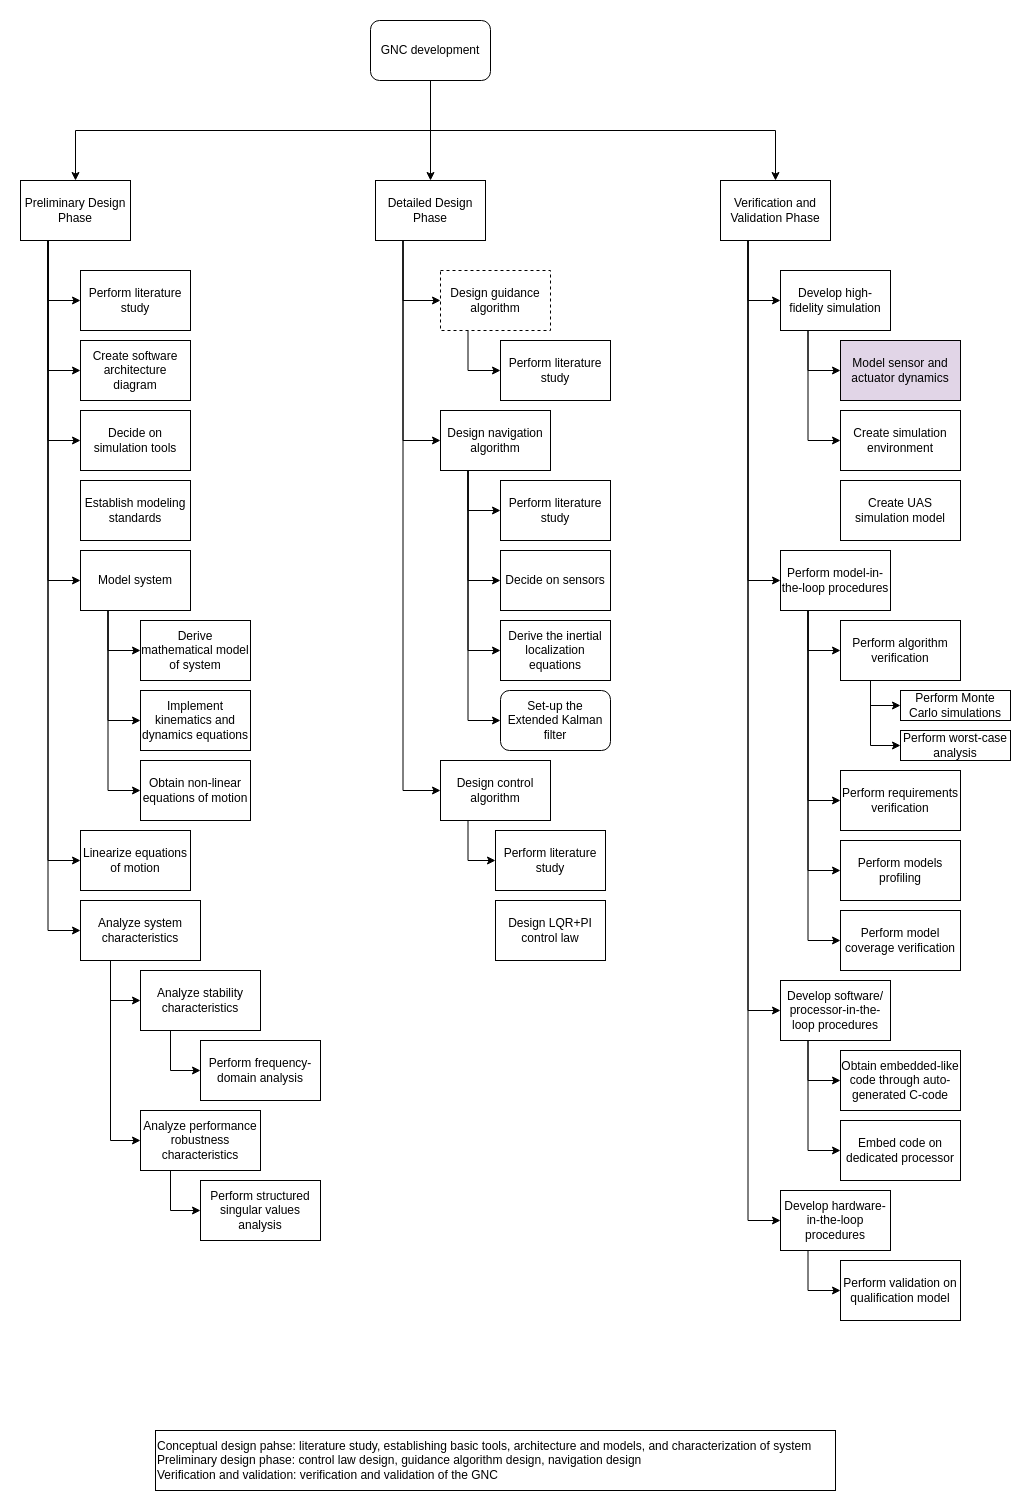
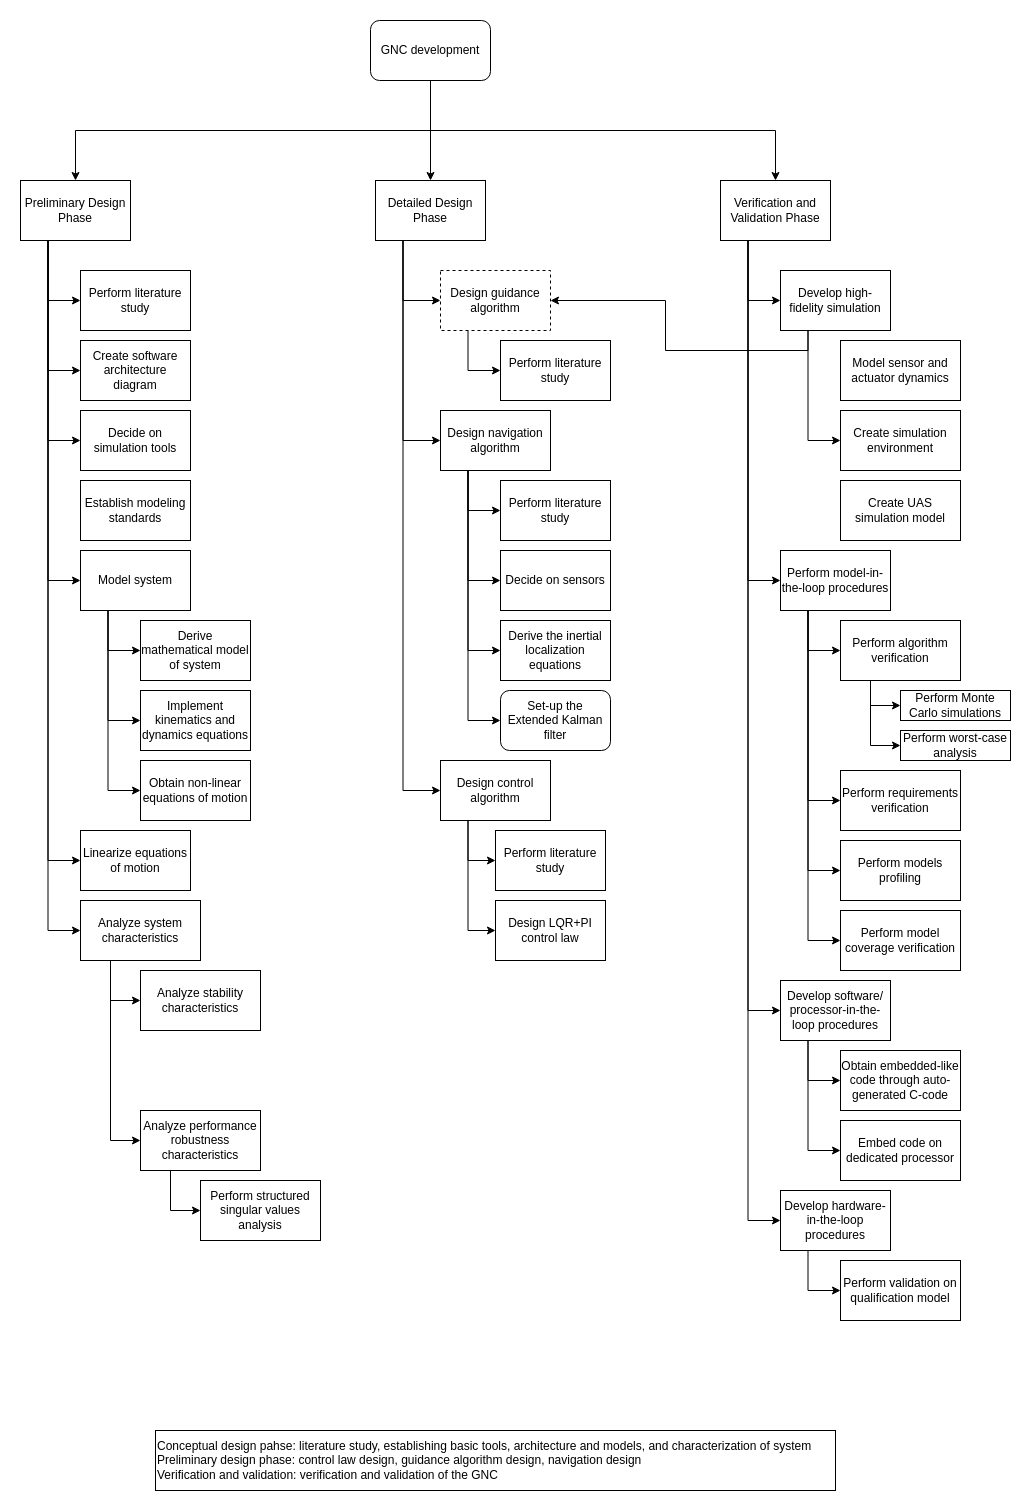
edge "Develop high-fidelity simulation" -> "Model sensor and actuator dynamics": now "Develop high-fidelity simulation" -> "Design guidance algorithm"
node "Model sensor and actuator dynamics": fillcolor #e1d5e7 -> #ffffff
edge "Design control algorithm" -> "Design LQR+PI control law": added
edge "Analyze stability characteristics" -> "Perform frequency-domain analysis": removed
node "Perform frequency-domain analysis": removed
